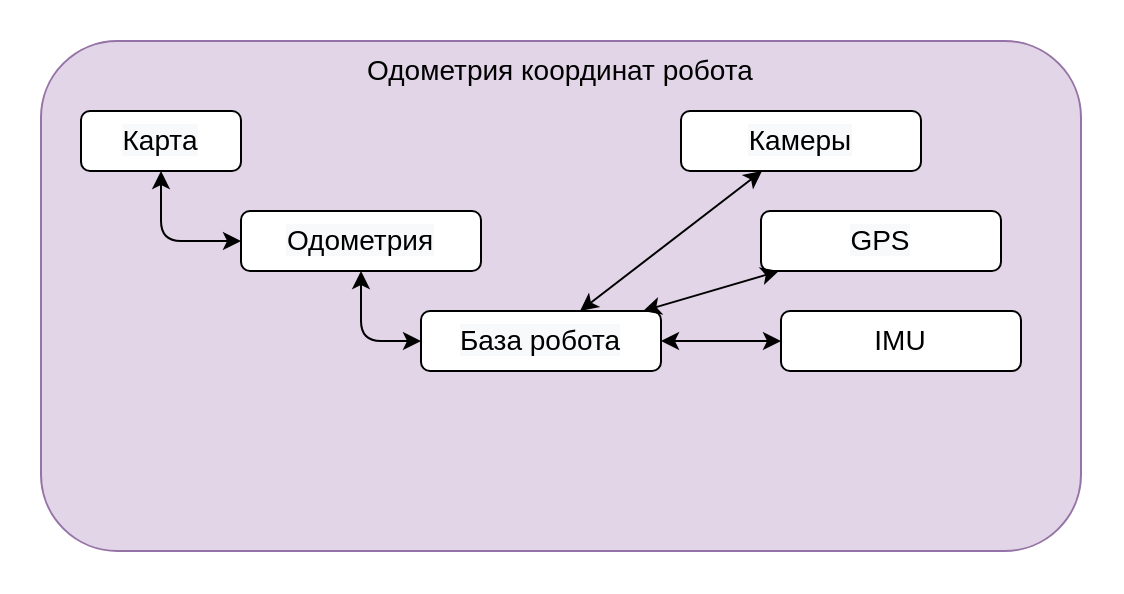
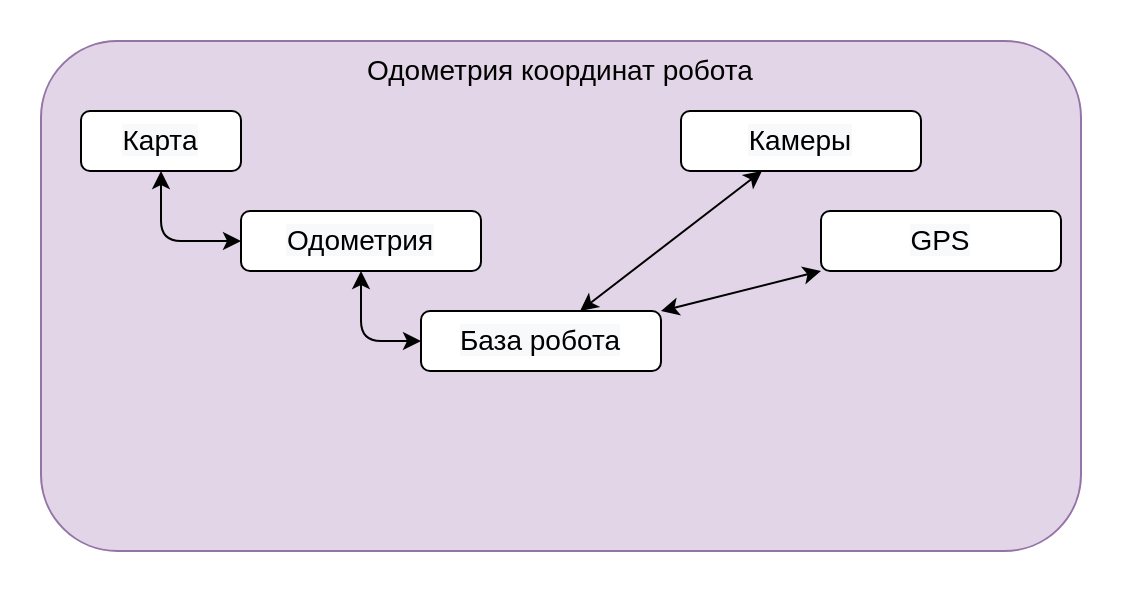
node "GPS": moved (881, 241) -> (941, 241)
edge "База робота" -- "IMU": removed
node "IMU": removed
